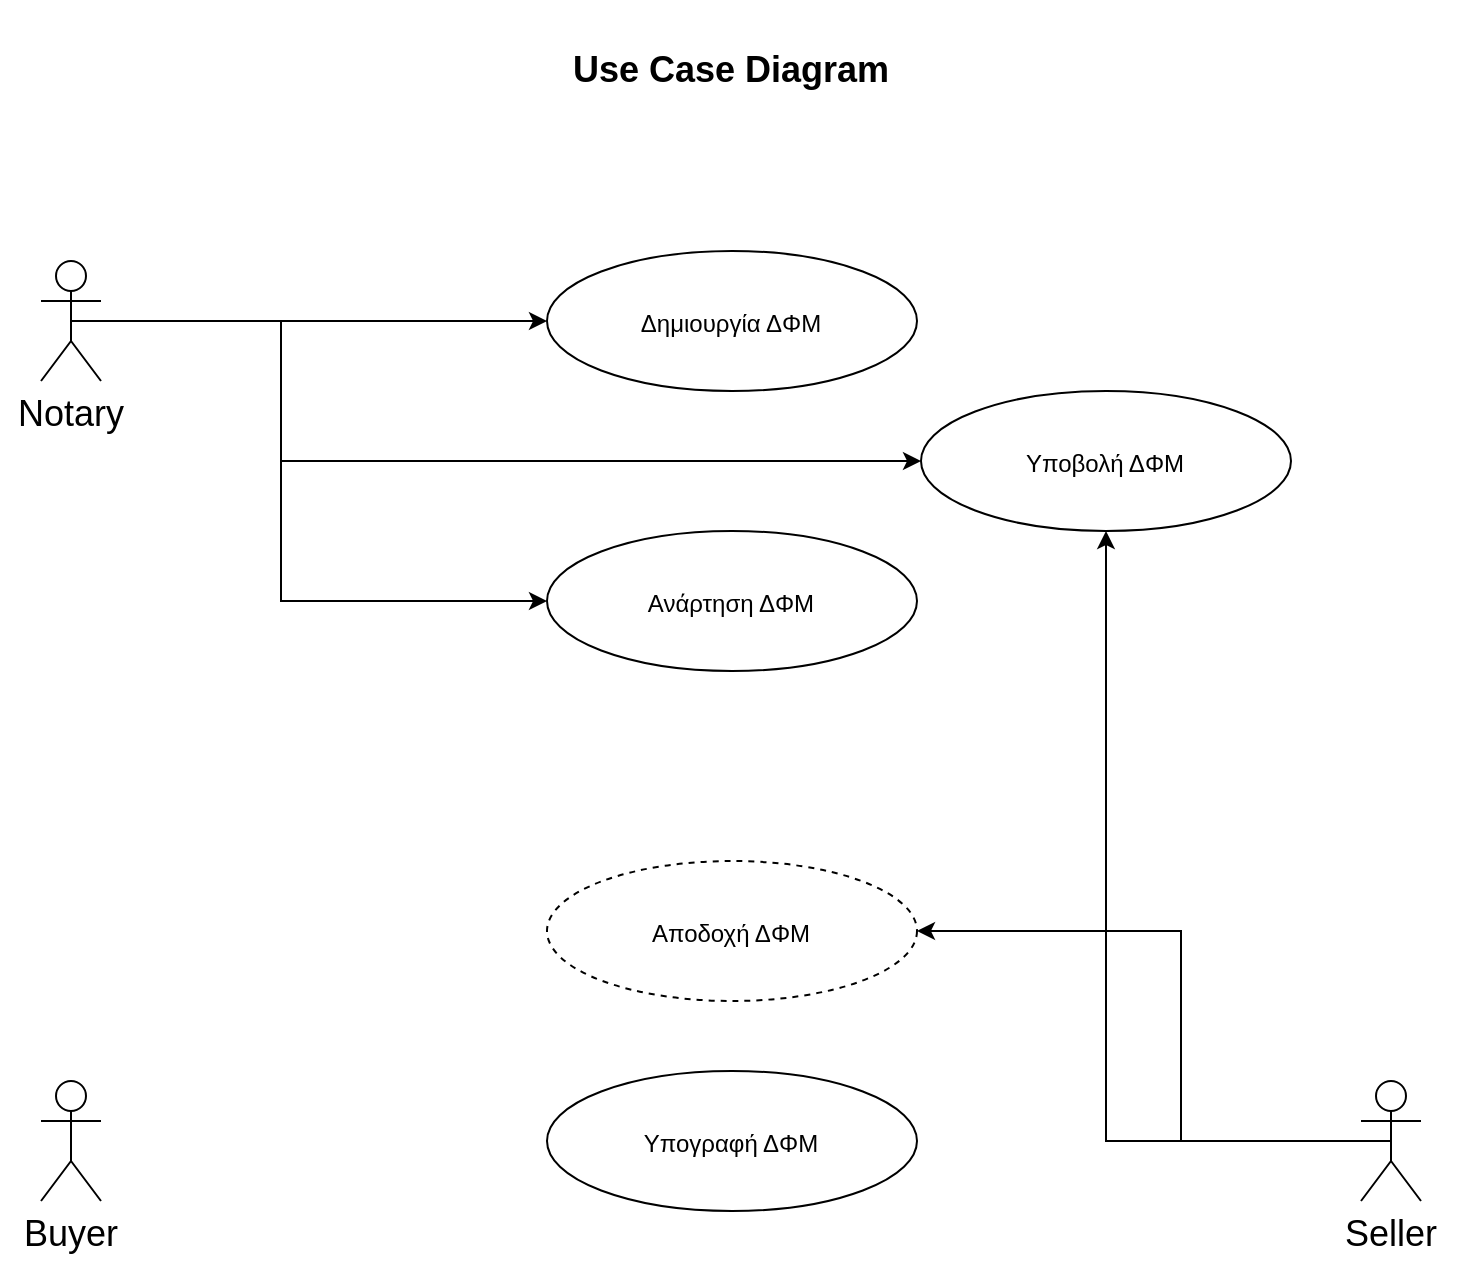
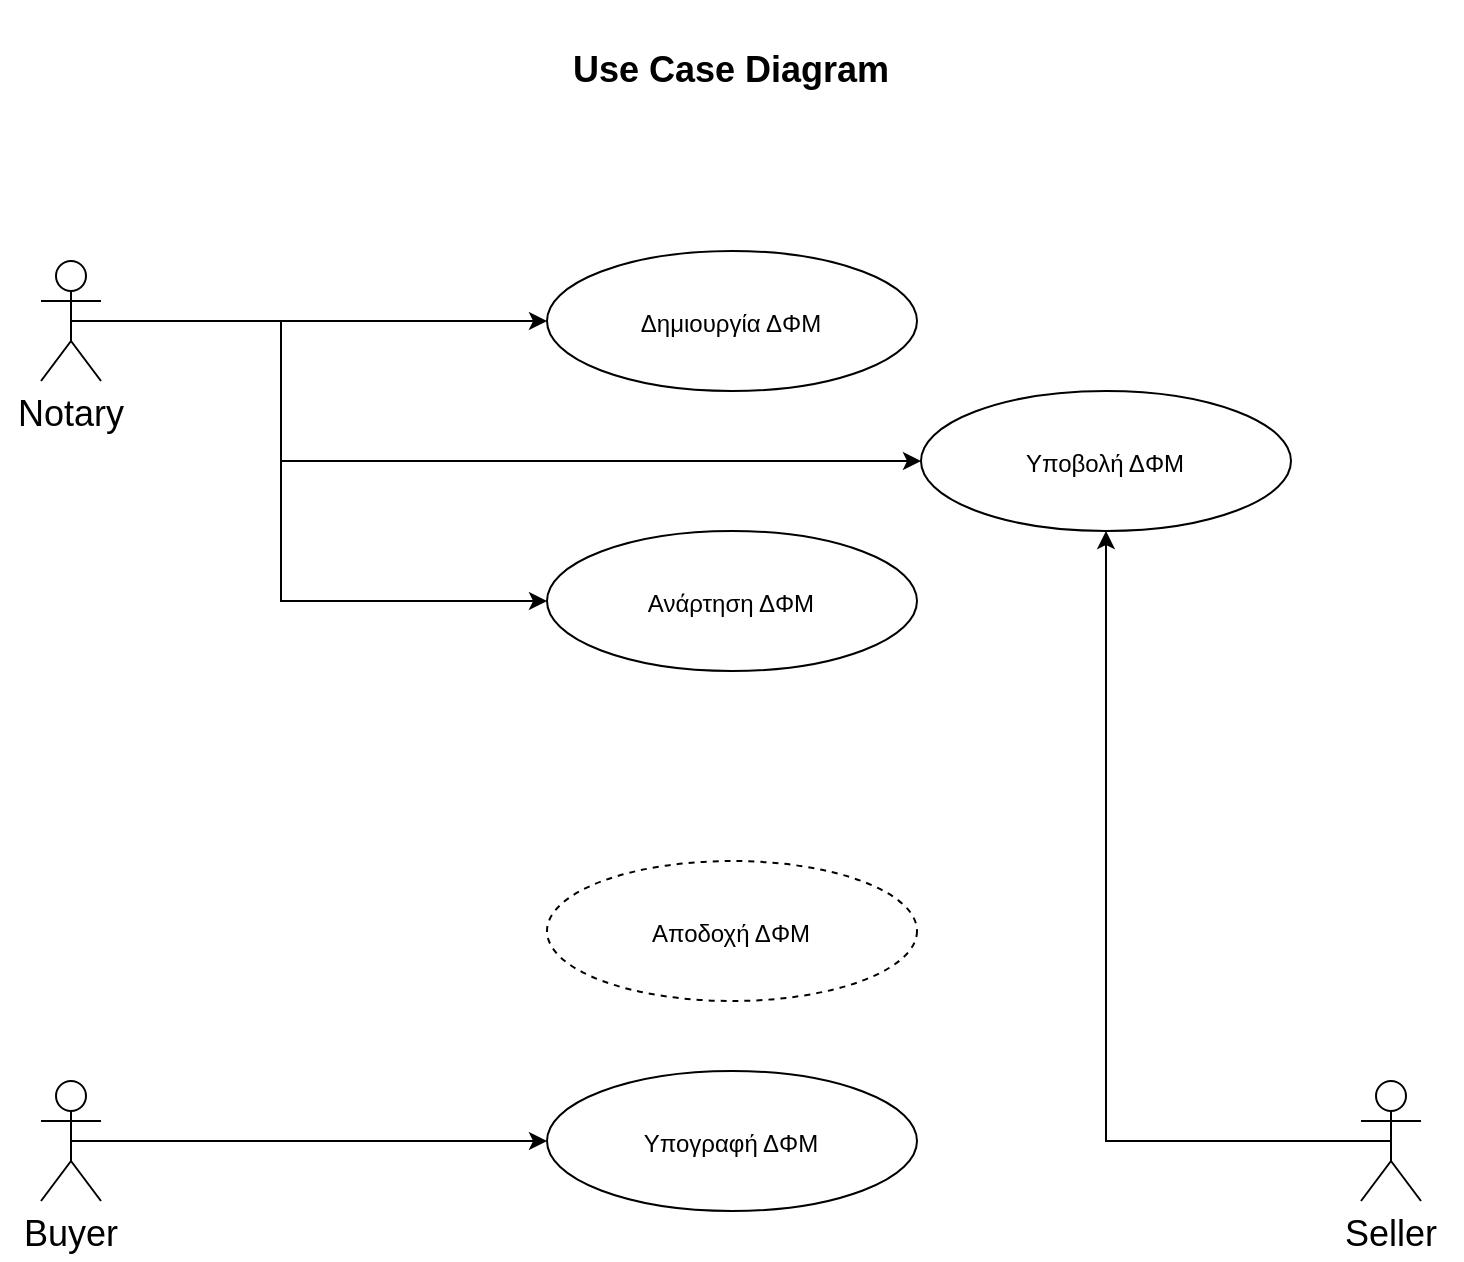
edge "Seller" -> "Αποδοχή ΔΦΜ": removed
edge "Buyer" -> "Υπογραφή ΔΦΜ": added
